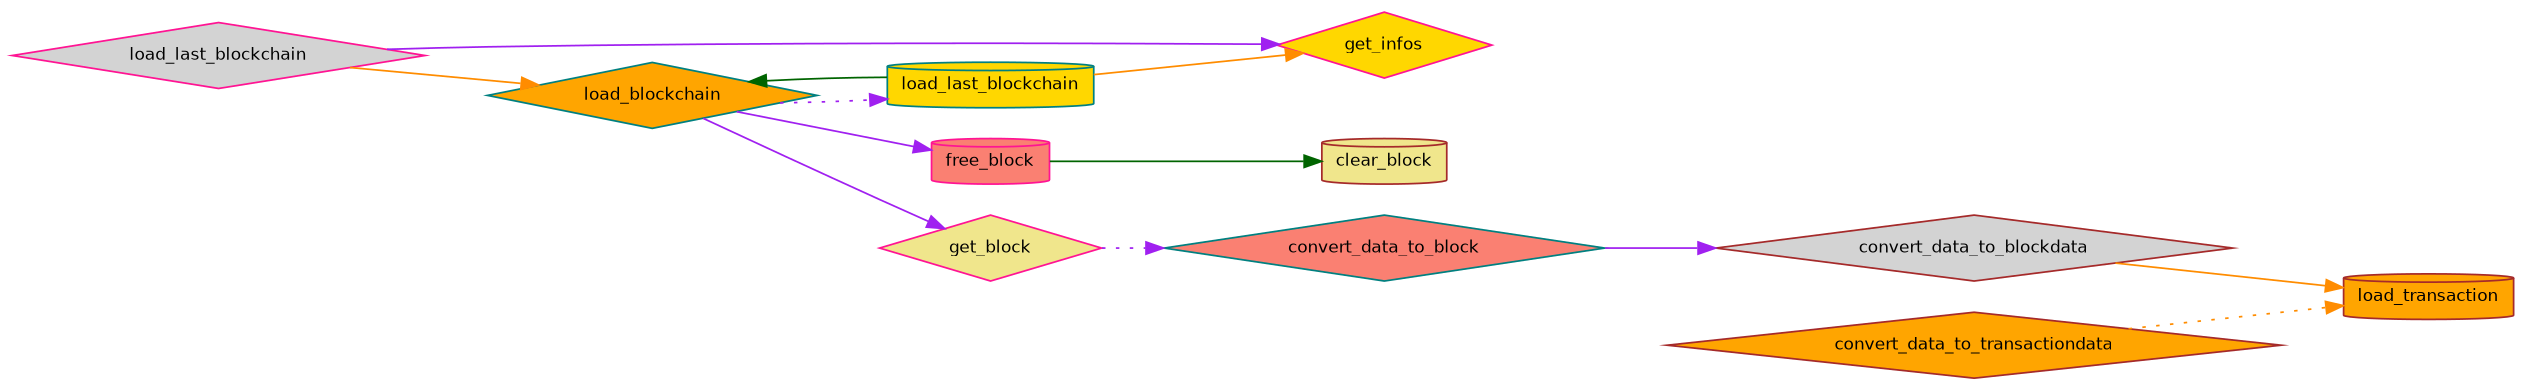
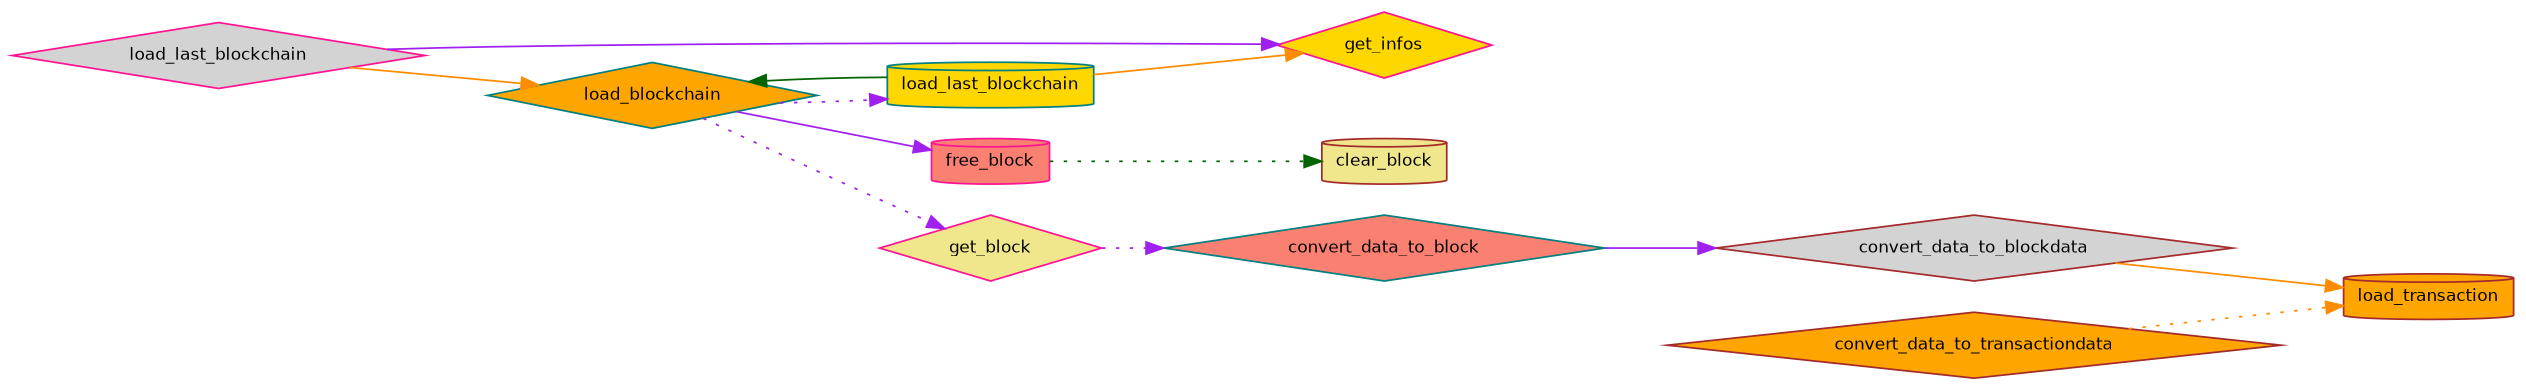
edge "free_block" -> "clear_block": style solid -> dotted
edge "load_blockchain" -> "get_block": style solid -> dotted
